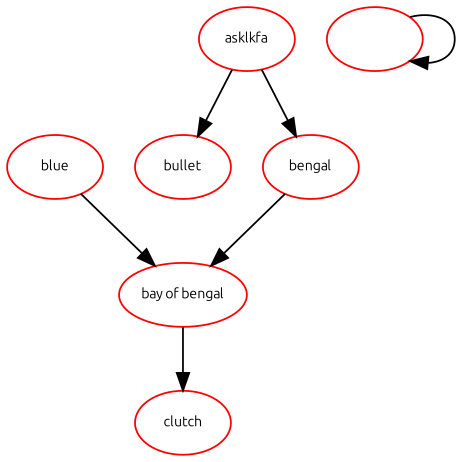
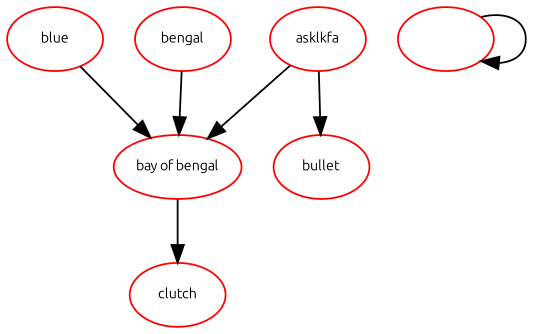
edge "asklkfa" -> "bengal": now "asklkfa" -> "bay of bengal"
